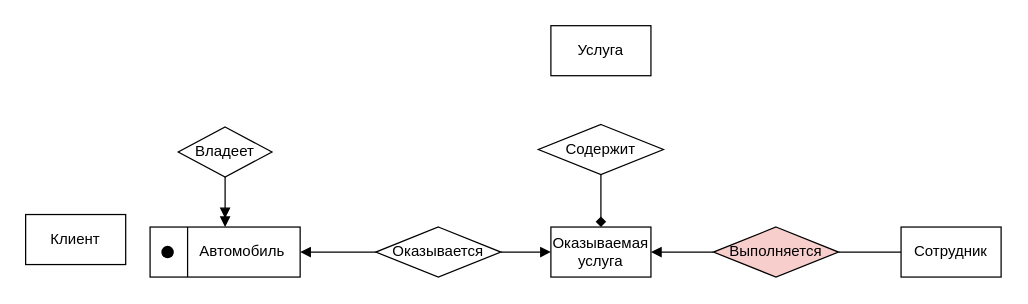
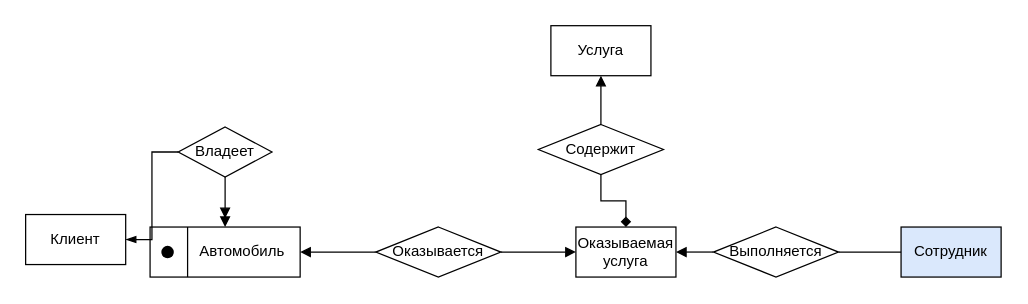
edge "Содержит" -> "Услуга": added
edge "Владеет" -> "Клиент": added
node "Оказываемая услуга": moved (601, 252) -> (626, 252)
node "Выполняется": fillcolor #f8cecc -> #ffffff
node "Сотрудник": fillcolor #ffffff -> #dae8fc
